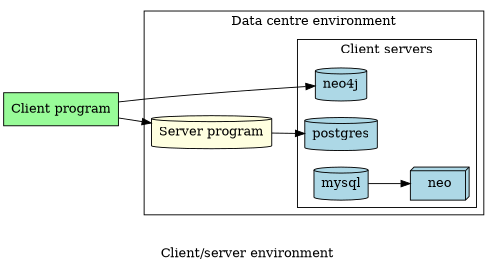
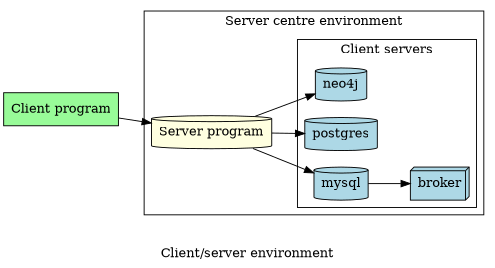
cluster "Data centre environment": label "Data centre environment" -> "Server centre environment"
edge "Client program" -> "neo4j": now "Server program" -> "neo4j"
edge "Server program" -> "mysql": added
node "neo": label "neo" -> "broker"
